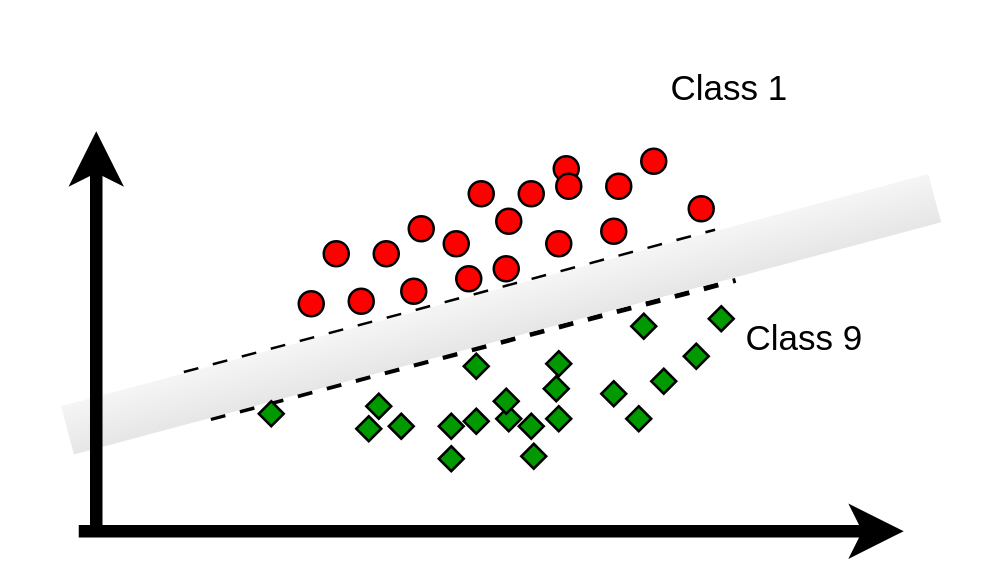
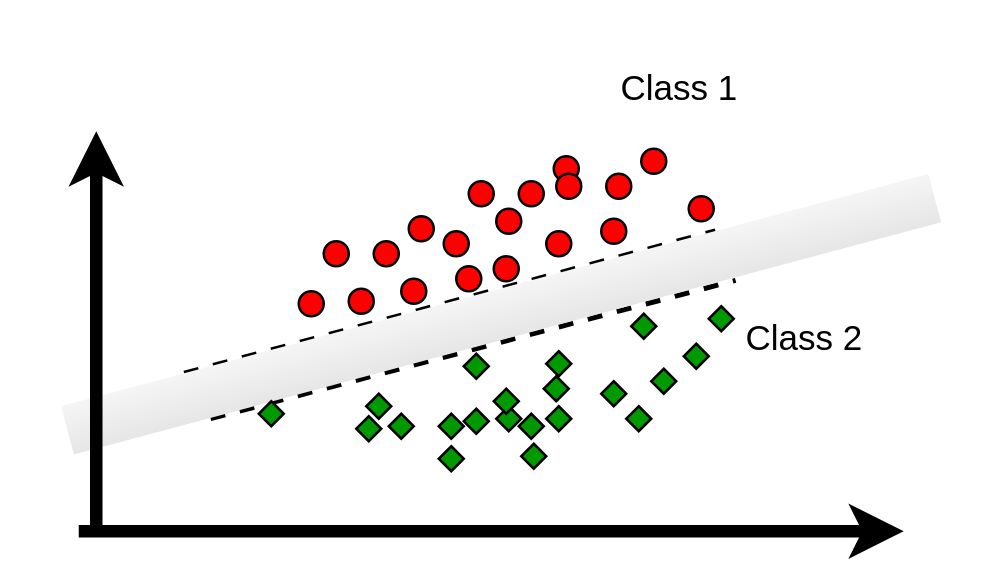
node "Class 1": moved (729, 89) -> (679, 89)
node "Class 9": label "Class 9" -> "Class 2"
